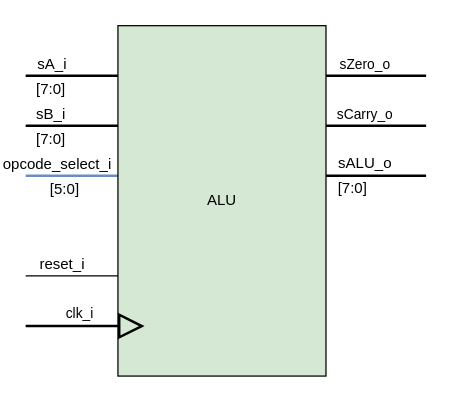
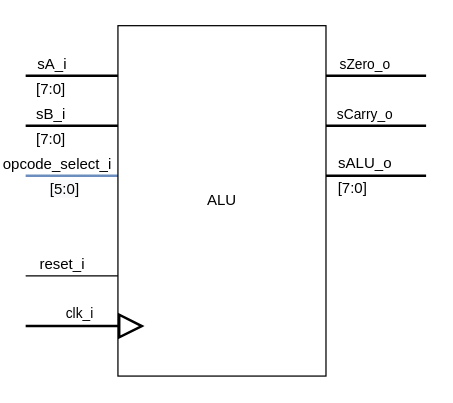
node "ALU": fillcolor #d5e8d4 -> #ffffff
